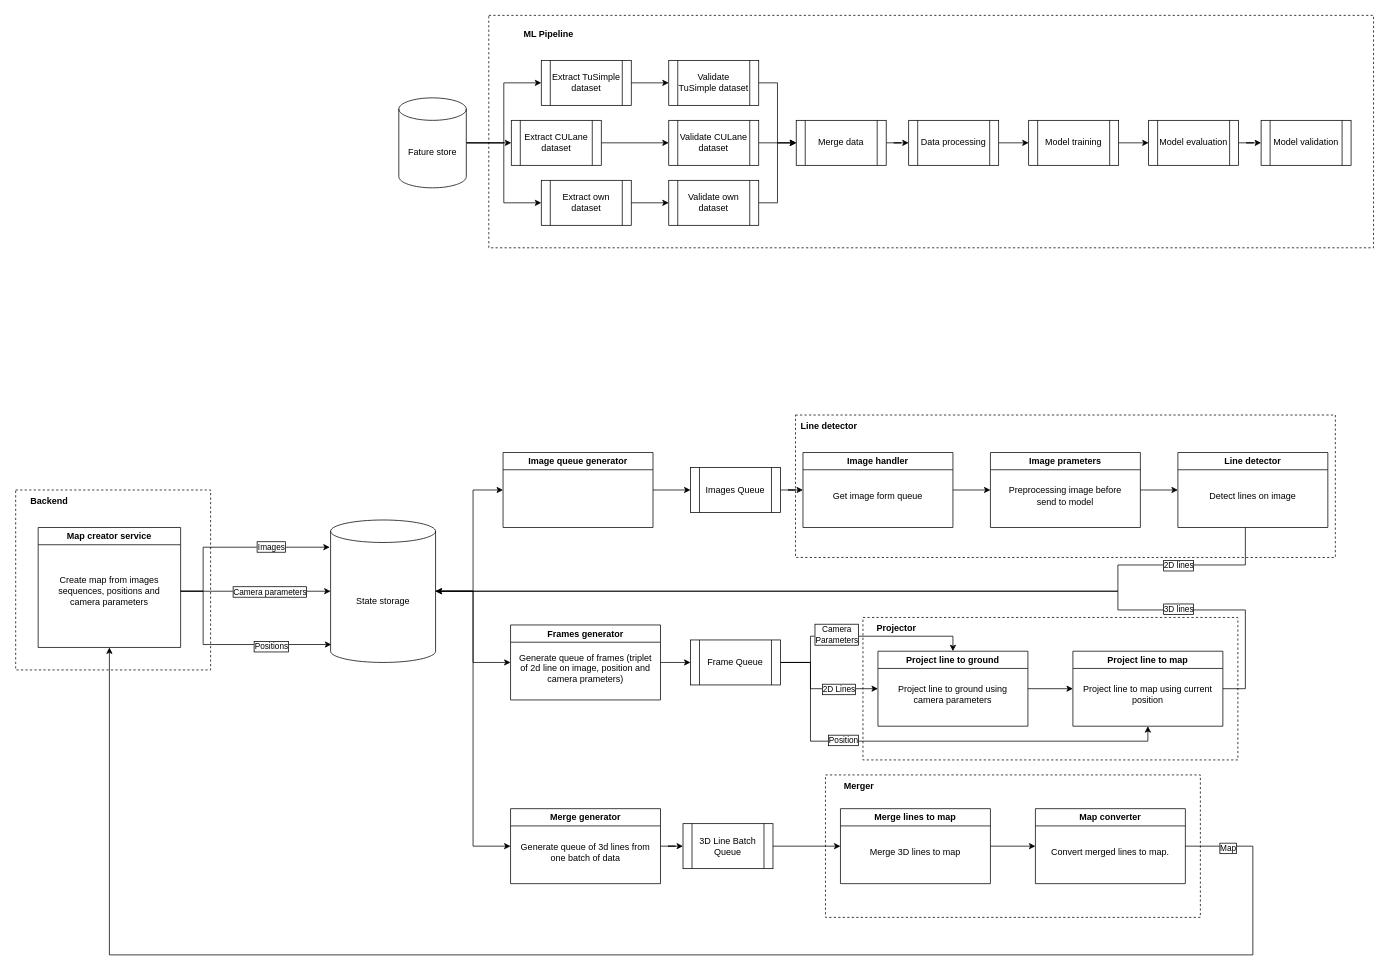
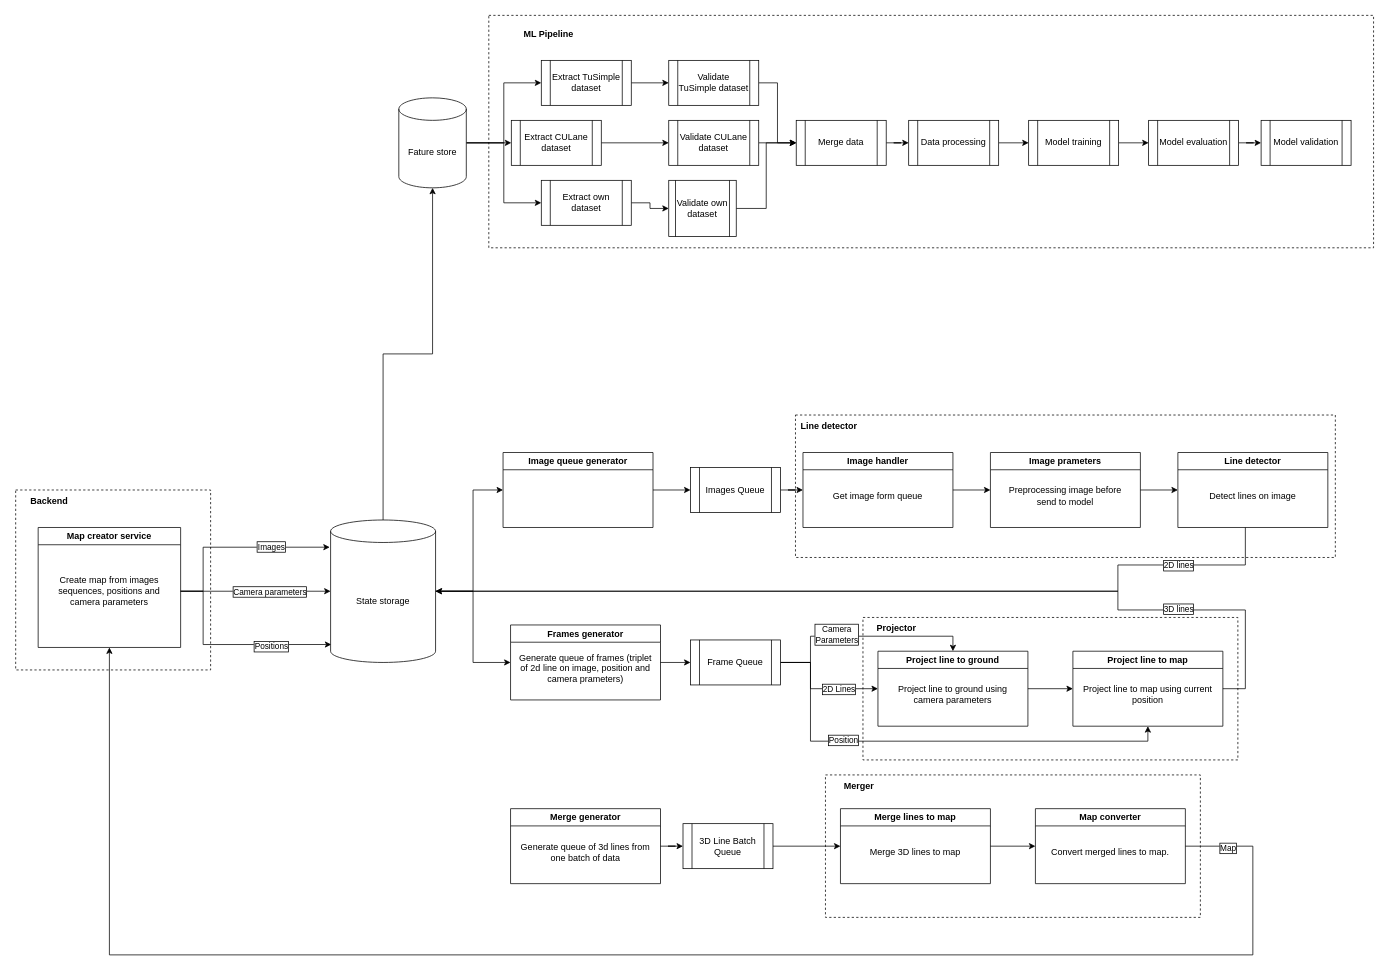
node "Validate own dataset": size 90x45 -> 68x56
edge "State storage" -> "Merge generator": now "State storage" -> "Fature store"
